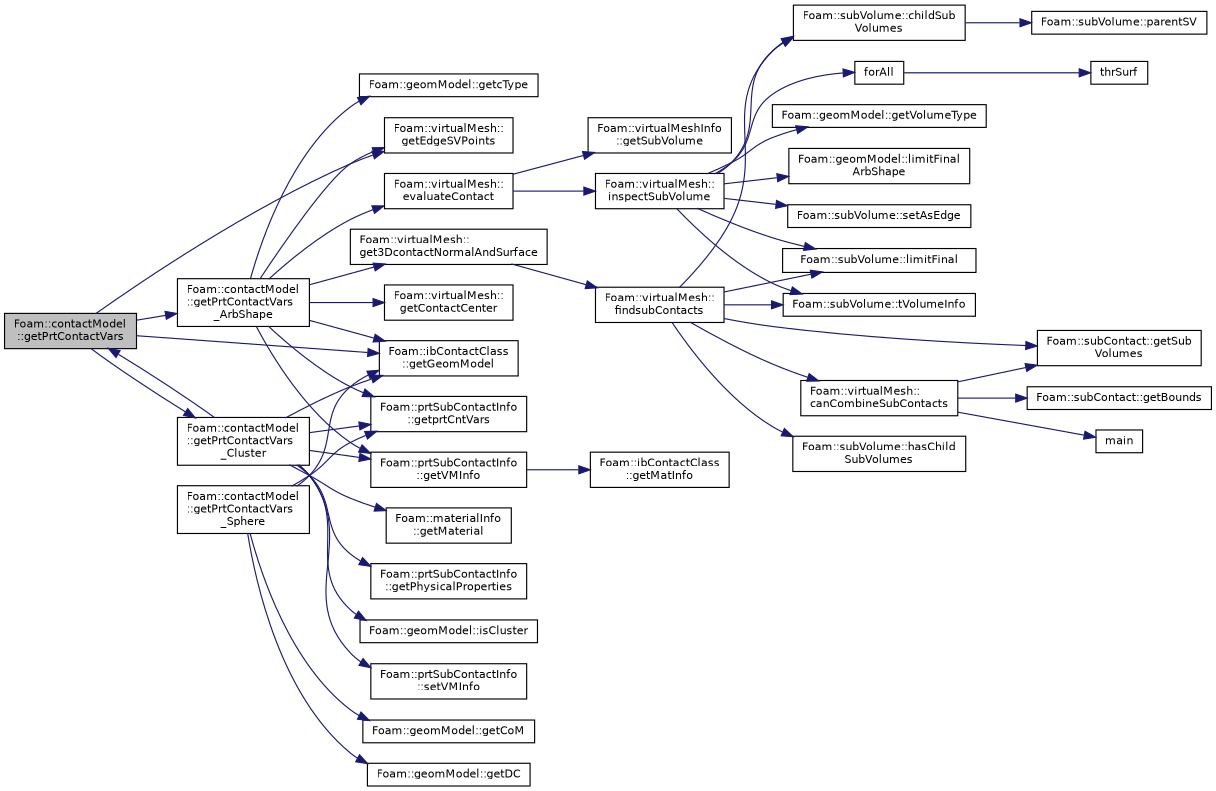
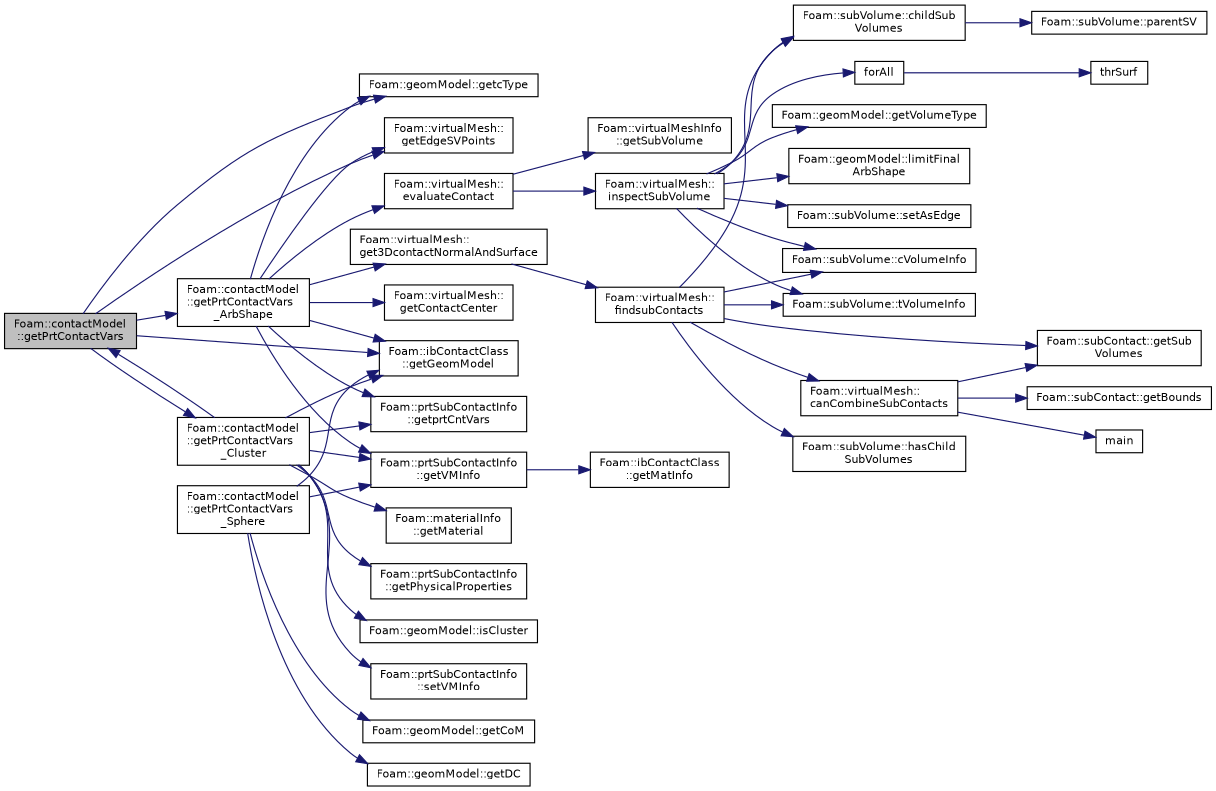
edge "Foam::contactModel ::getPrtContactVars" -> "Foam::geomModel::getcType": added
node "Foam::subVolume::limitFinal": label "Foam::subVolume::limitFinal" -> "Foam::subVolume::cVolumeInfo"
edge "Foam::contactModel ::getPrtContactVars _Sphere" -> "Foam::prtSubContactInfo ::getprtCntVars": now "Foam::contactModel ::getPrtContactVars _Sphere" -> "Foam::prtSubContactInfo ::getVMInfo"
